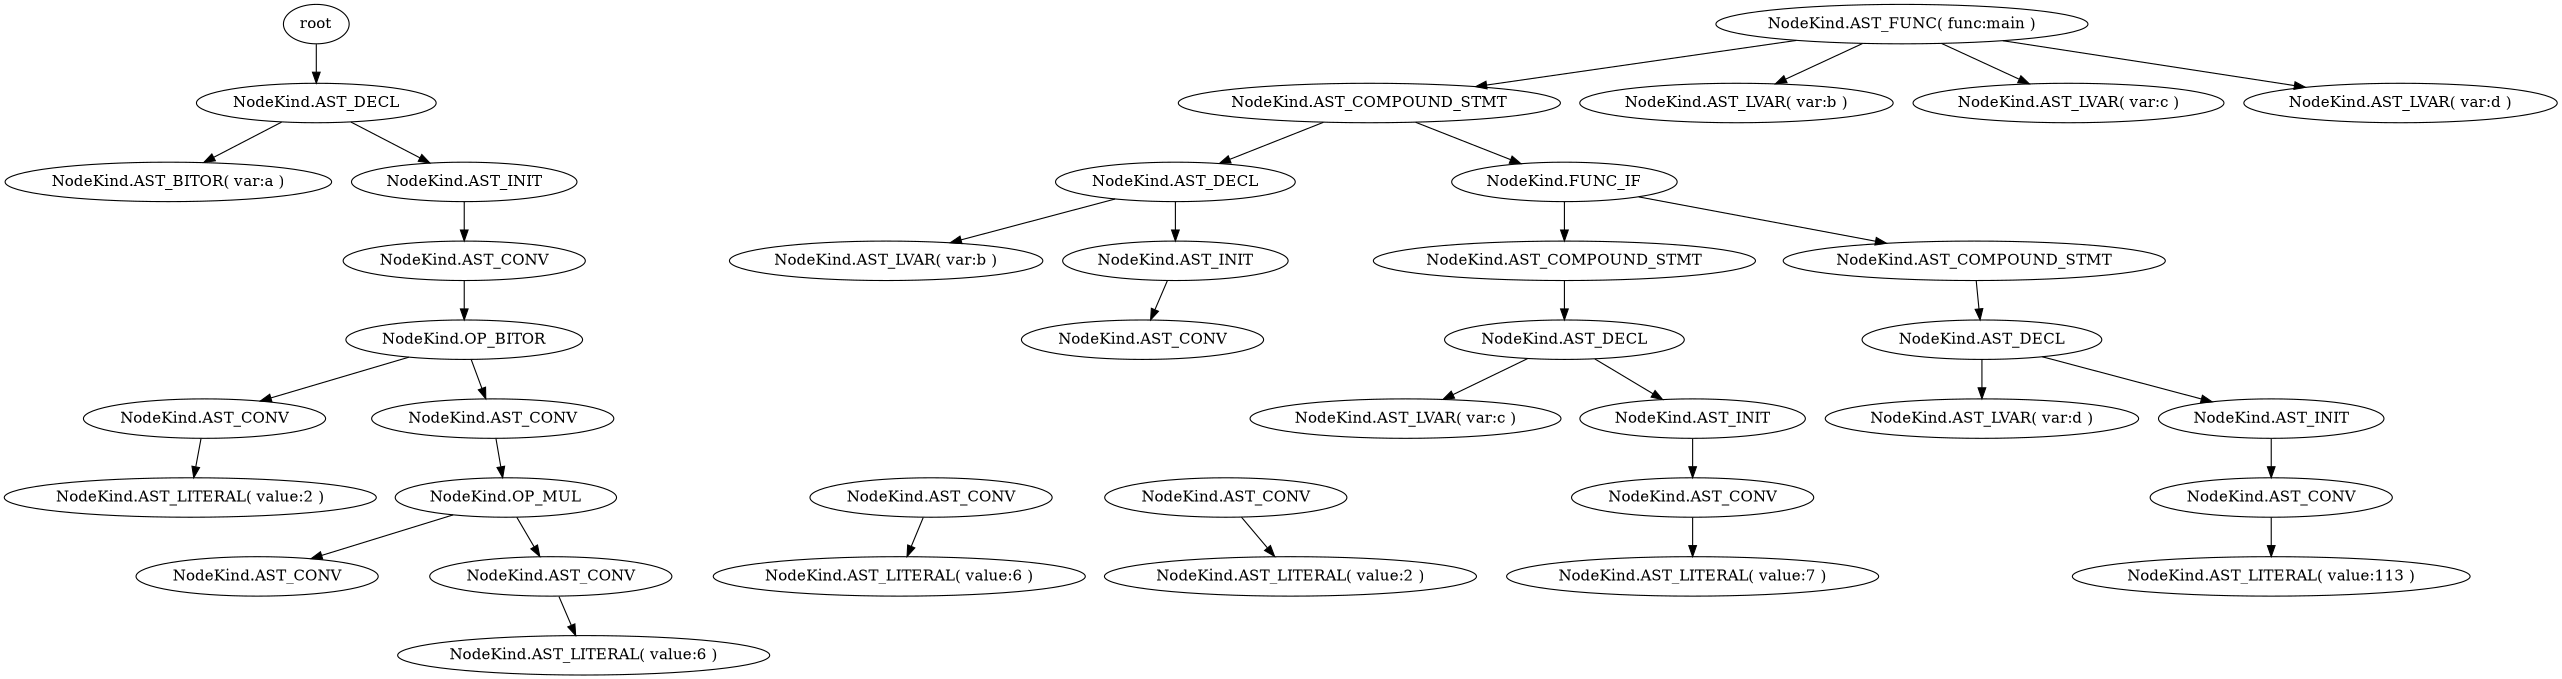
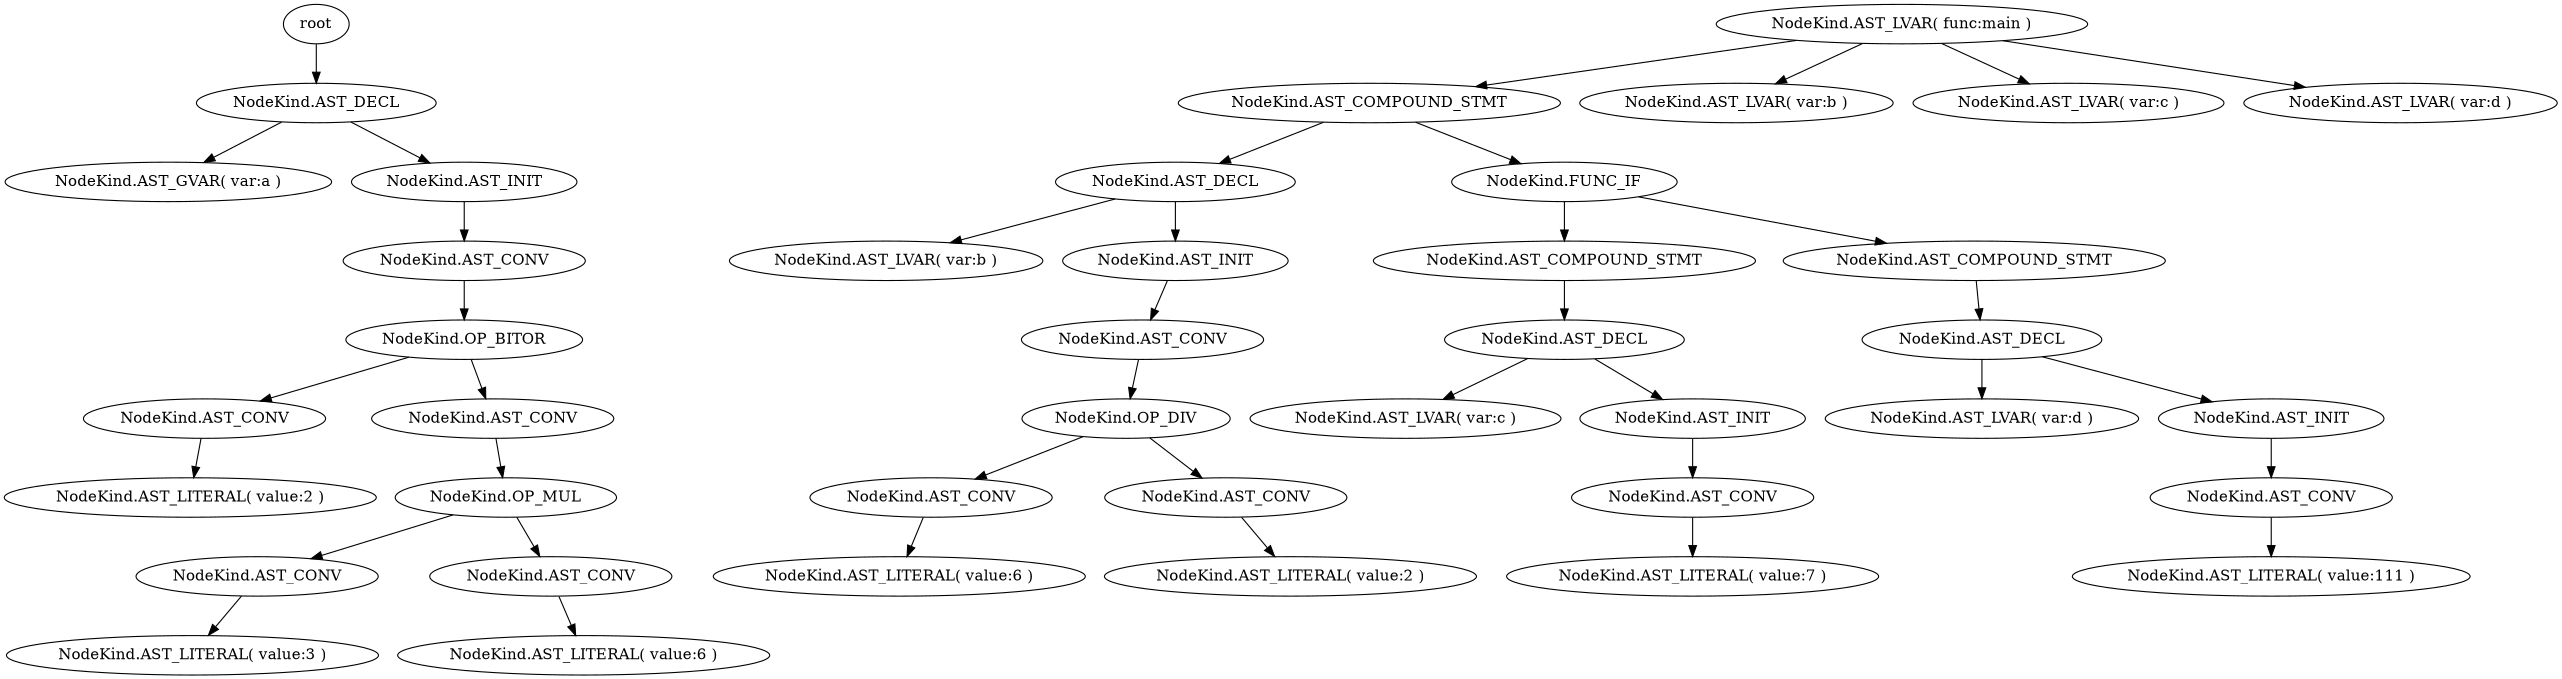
node "NodeKind.AST_FUNC( func:main )": label "NodeKind.AST_FUNC( func:main )" -> "NodeKind.AST_LVAR( func:main )"
node "NodeKind.AST_BITOR( var:a )": label "NodeKind.AST_BITOR( var:a )" -> "NodeKind.AST_GVAR( var:a )"
node "NodeKind.OP_DIV": added
node "NodeKind.AST_LITERAL( value:113 )": label "NodeKind.AST_LITERAL( value:113 )" -> "NodeKind.AST_LITERAL( value:111 )"
node "NodeKind.AST_LITERAL( value:3 )": added
